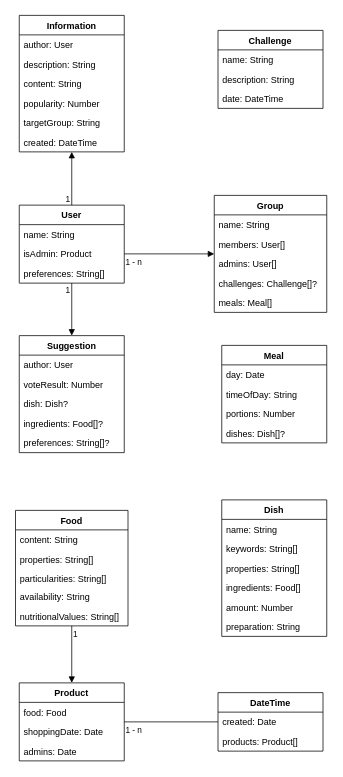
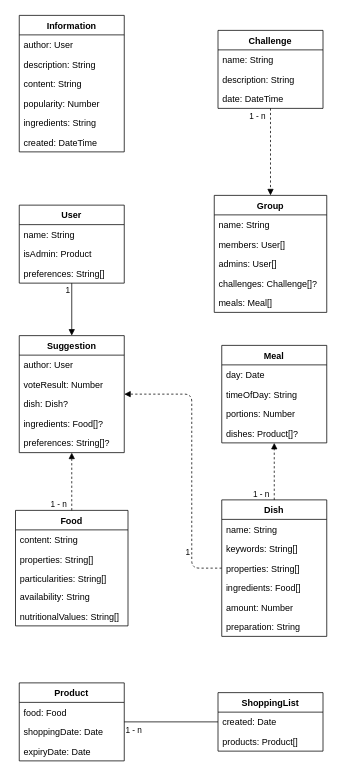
node "targetGroup: String": label "targetGroup: String" -> "ingredients: String"
edge "Challenge" -> "Group": added, label "1 - n"
edge "User" -> "Information": removed, label "1"
edge "isAdmin: Product" -> "Group": removed, label "1 - n"
node "dishes: Dish[]?": label "dishes: Dish[]?" -> "dishes: Product[]?"
edge "Dish" -> "Meal": added, label "1 - n"
edge "Dish" -> "Suggestion": added, label "1"
edge "Food" -> "Suggestion": added, label "1 - n"
edge "Food" -> "Product": removed, label "1"
node "DateTime": label "DateTime" -> "ShoppingList"
node "admins: Date": label "admins: Date" -> "expiryDate: Date"
